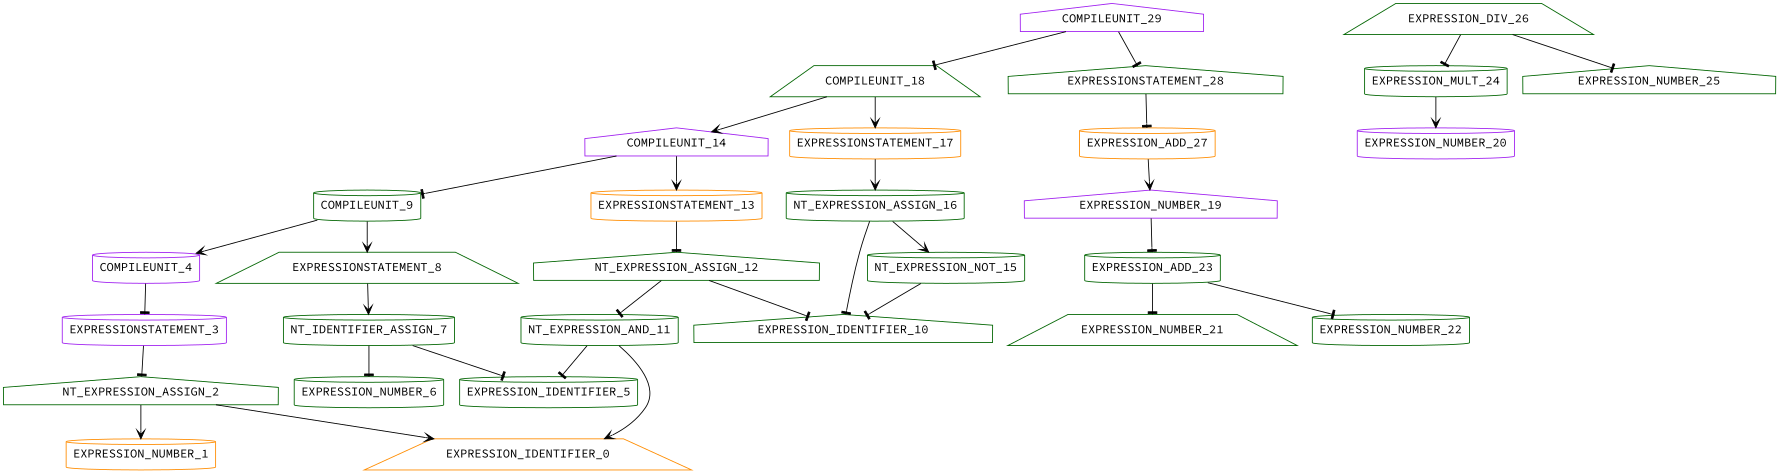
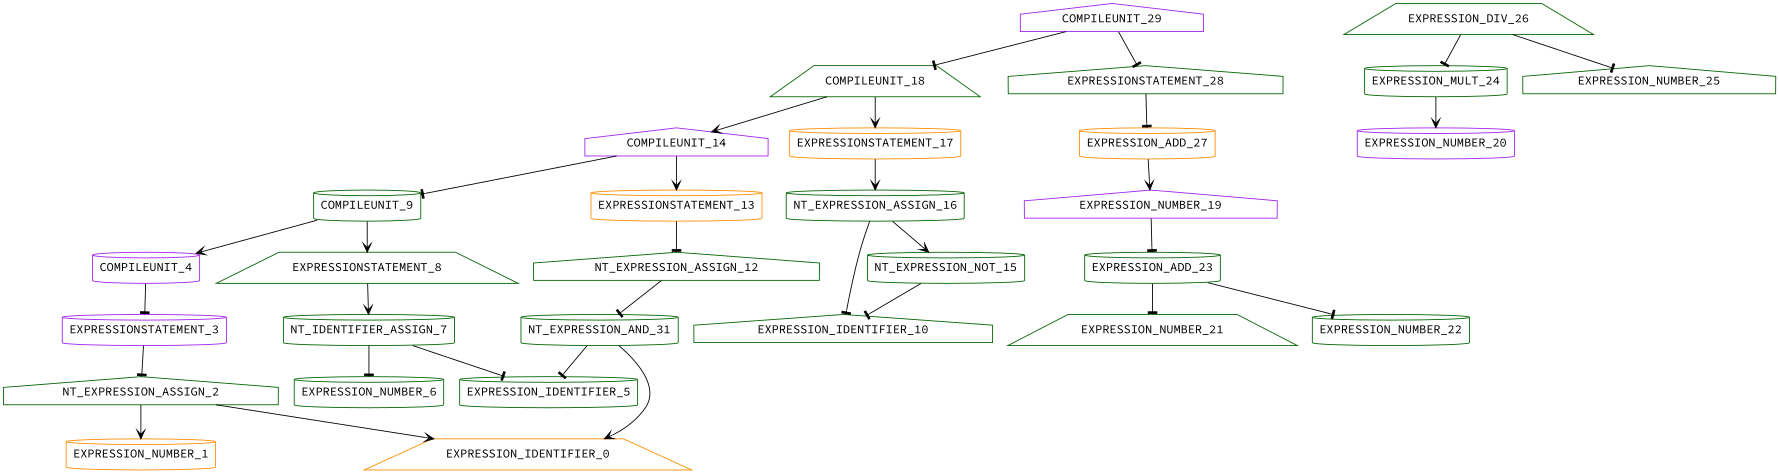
edge "NT_EXPRESSION_ASSIGN_12" -> "EXPRESSION_IDENTIFIER_10": removed
node "NT_EXPRESSION_AND_11": label "NT_EXPRESSION_AND_11" -> "NT_EXPRESSION_AND_31"
